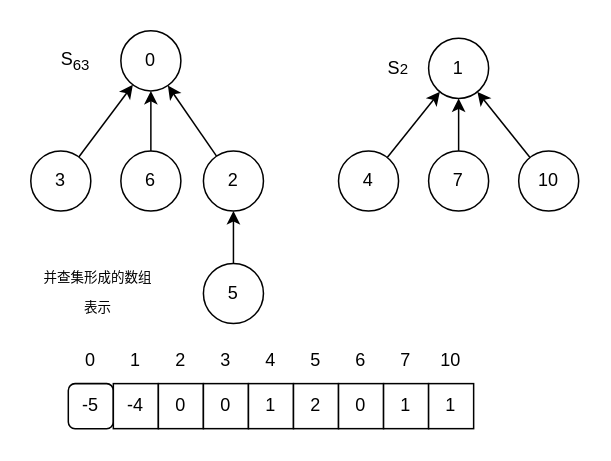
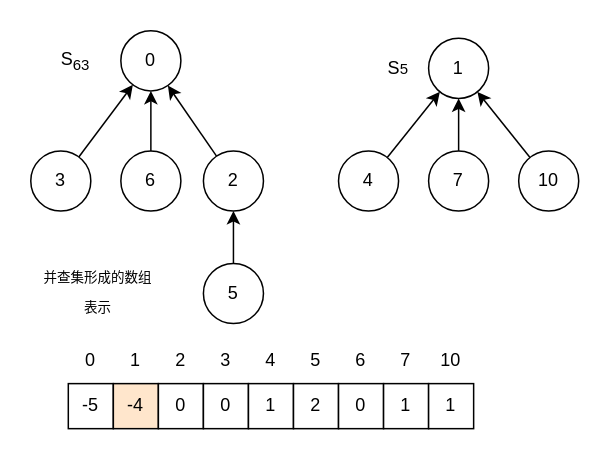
node "S2": label "S2" -> "S5"
node "-5": shape rounded rectangle -> rectangle
node "-4": fillcolor #ffffff -> #ffe6cc
